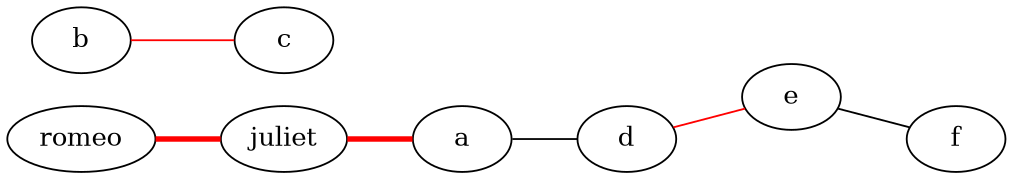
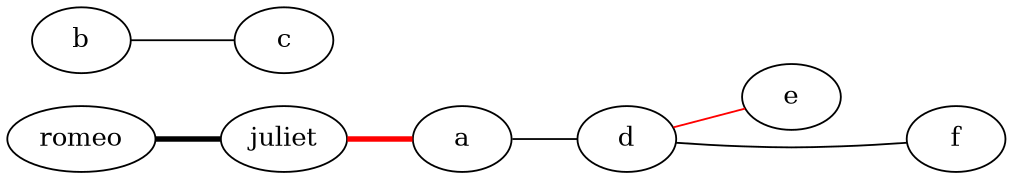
edge "b" -- "c": color red -> black
edge "e" -- "f": now "d" -- "f"
edge "romeo" -- "juliet": color red -> black
